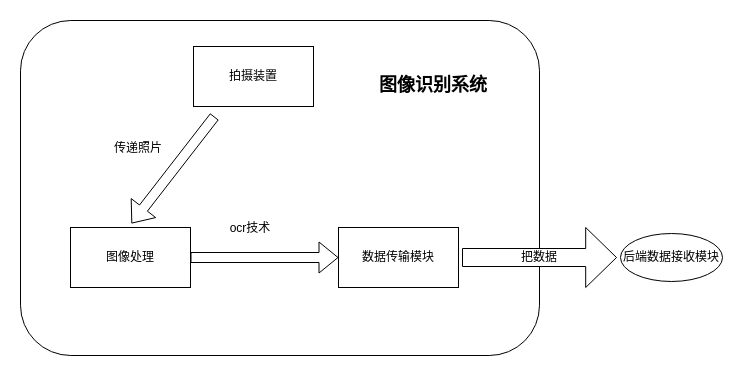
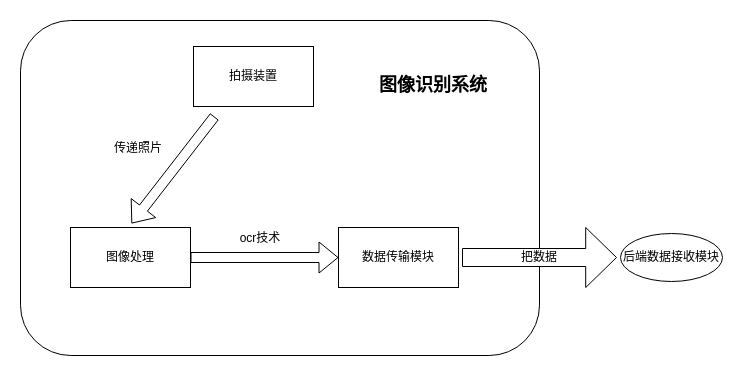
node "ocr技术": moved (251, 229) -> (261, 239)
